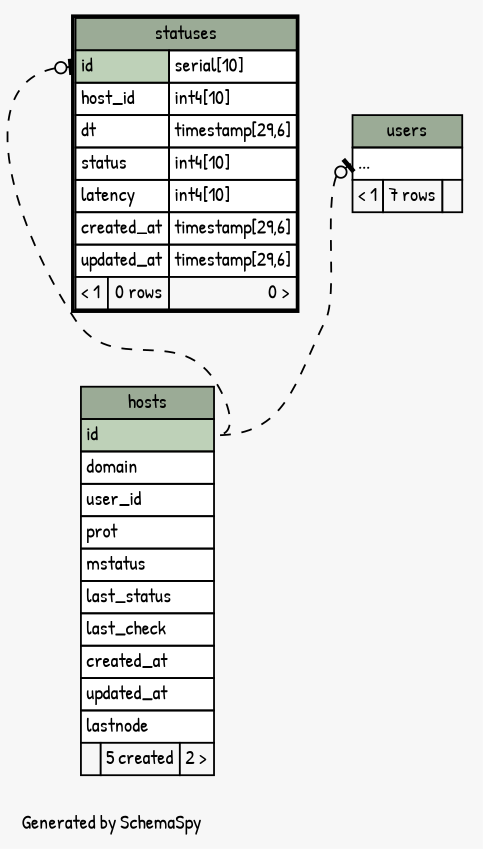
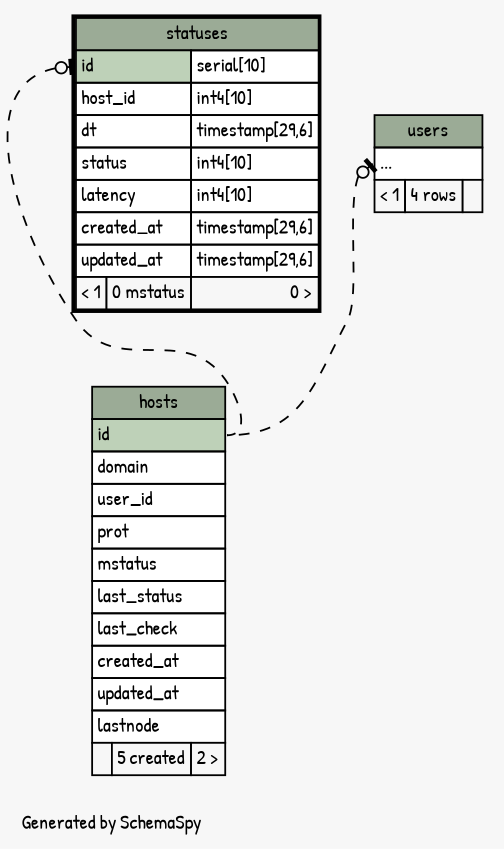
node "users": text "7 rows" -> "4 rows"
node "statuses": text "0 rows" -> "0 mstatus"
